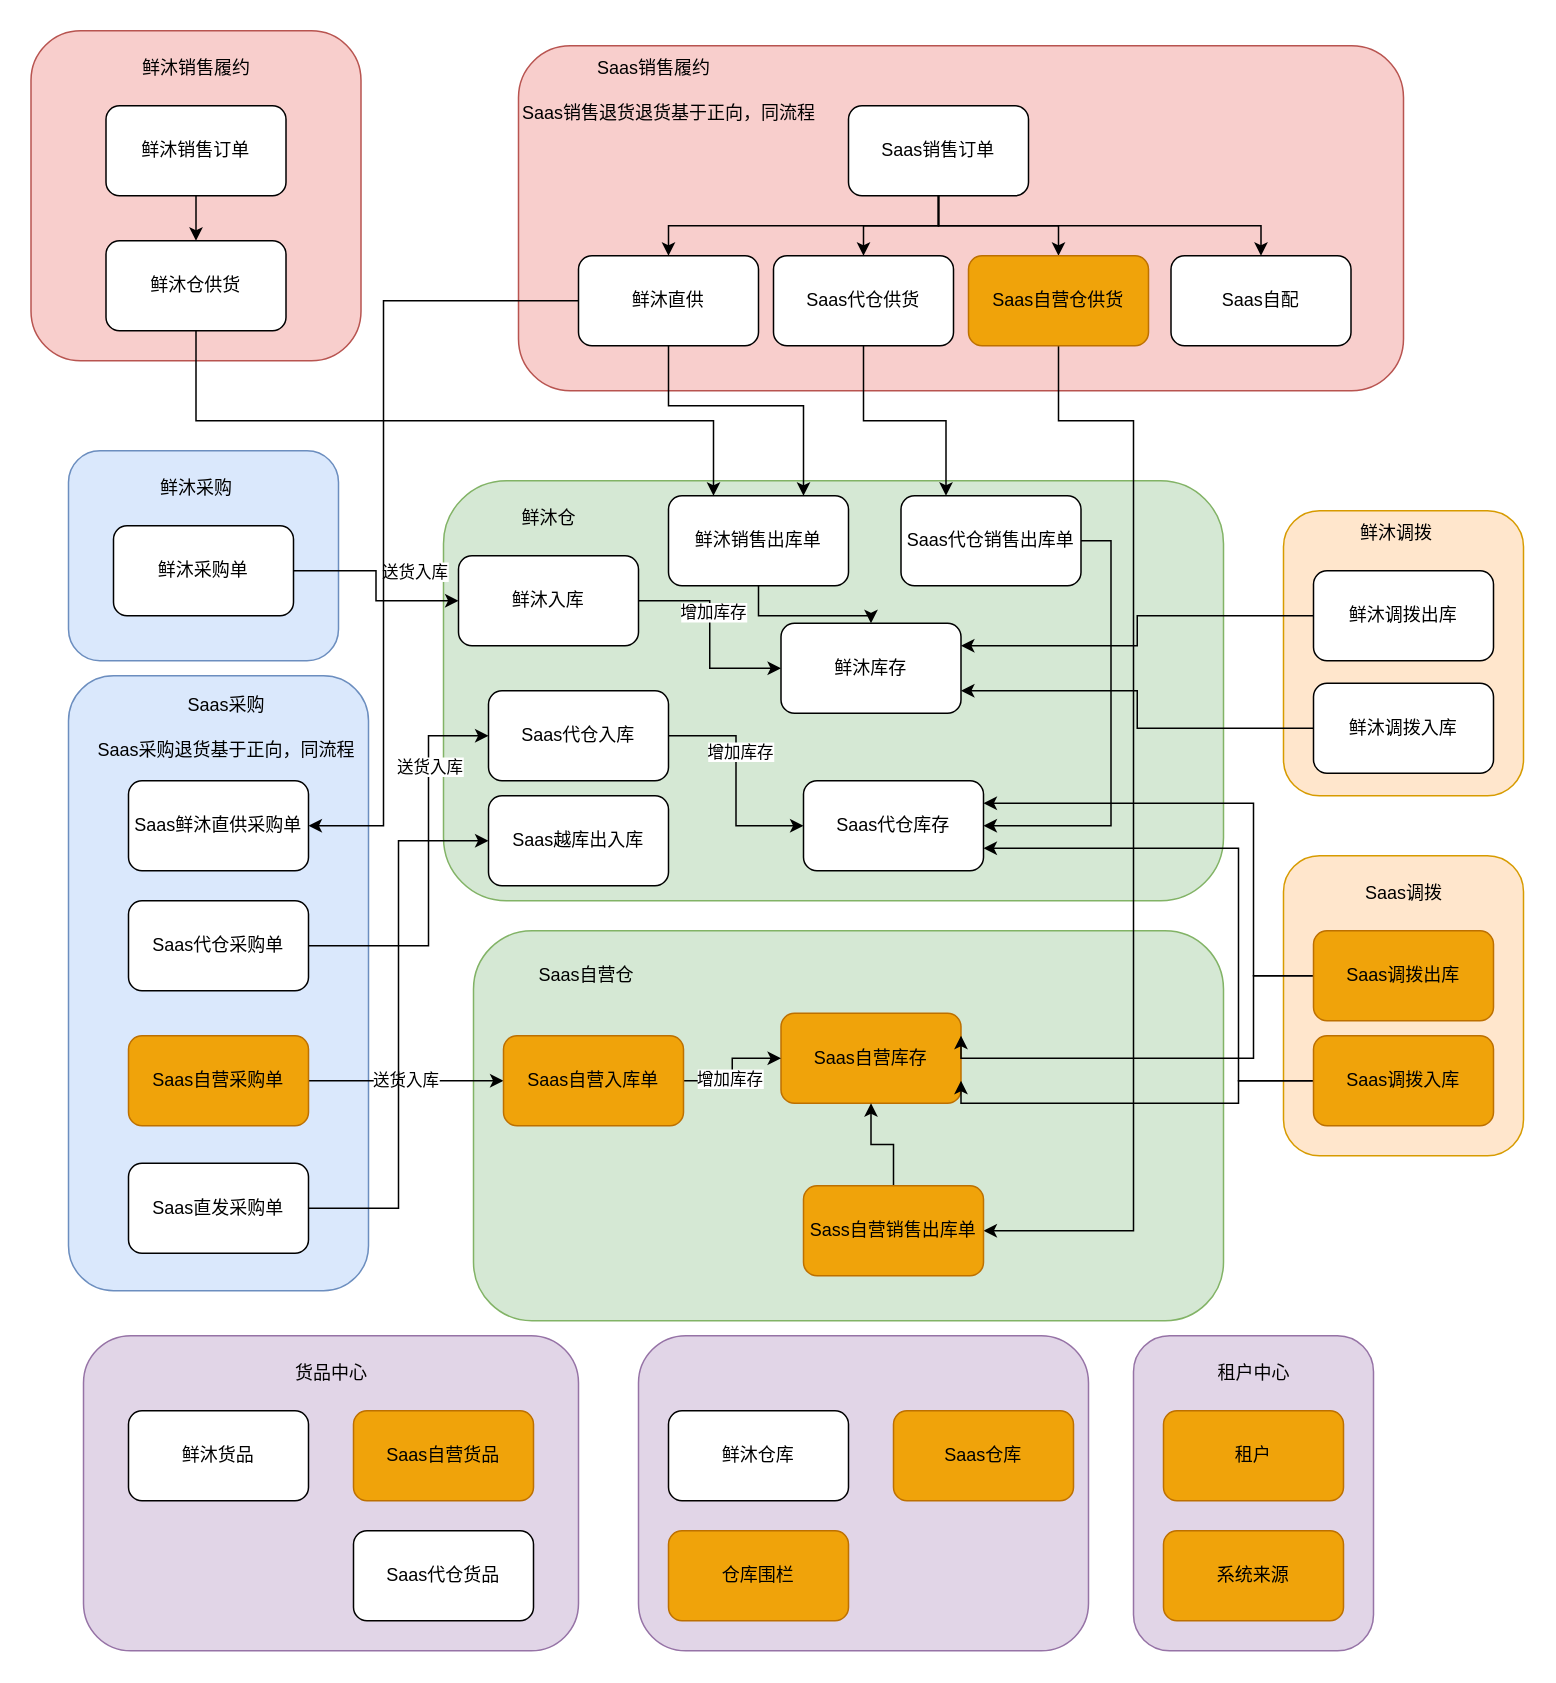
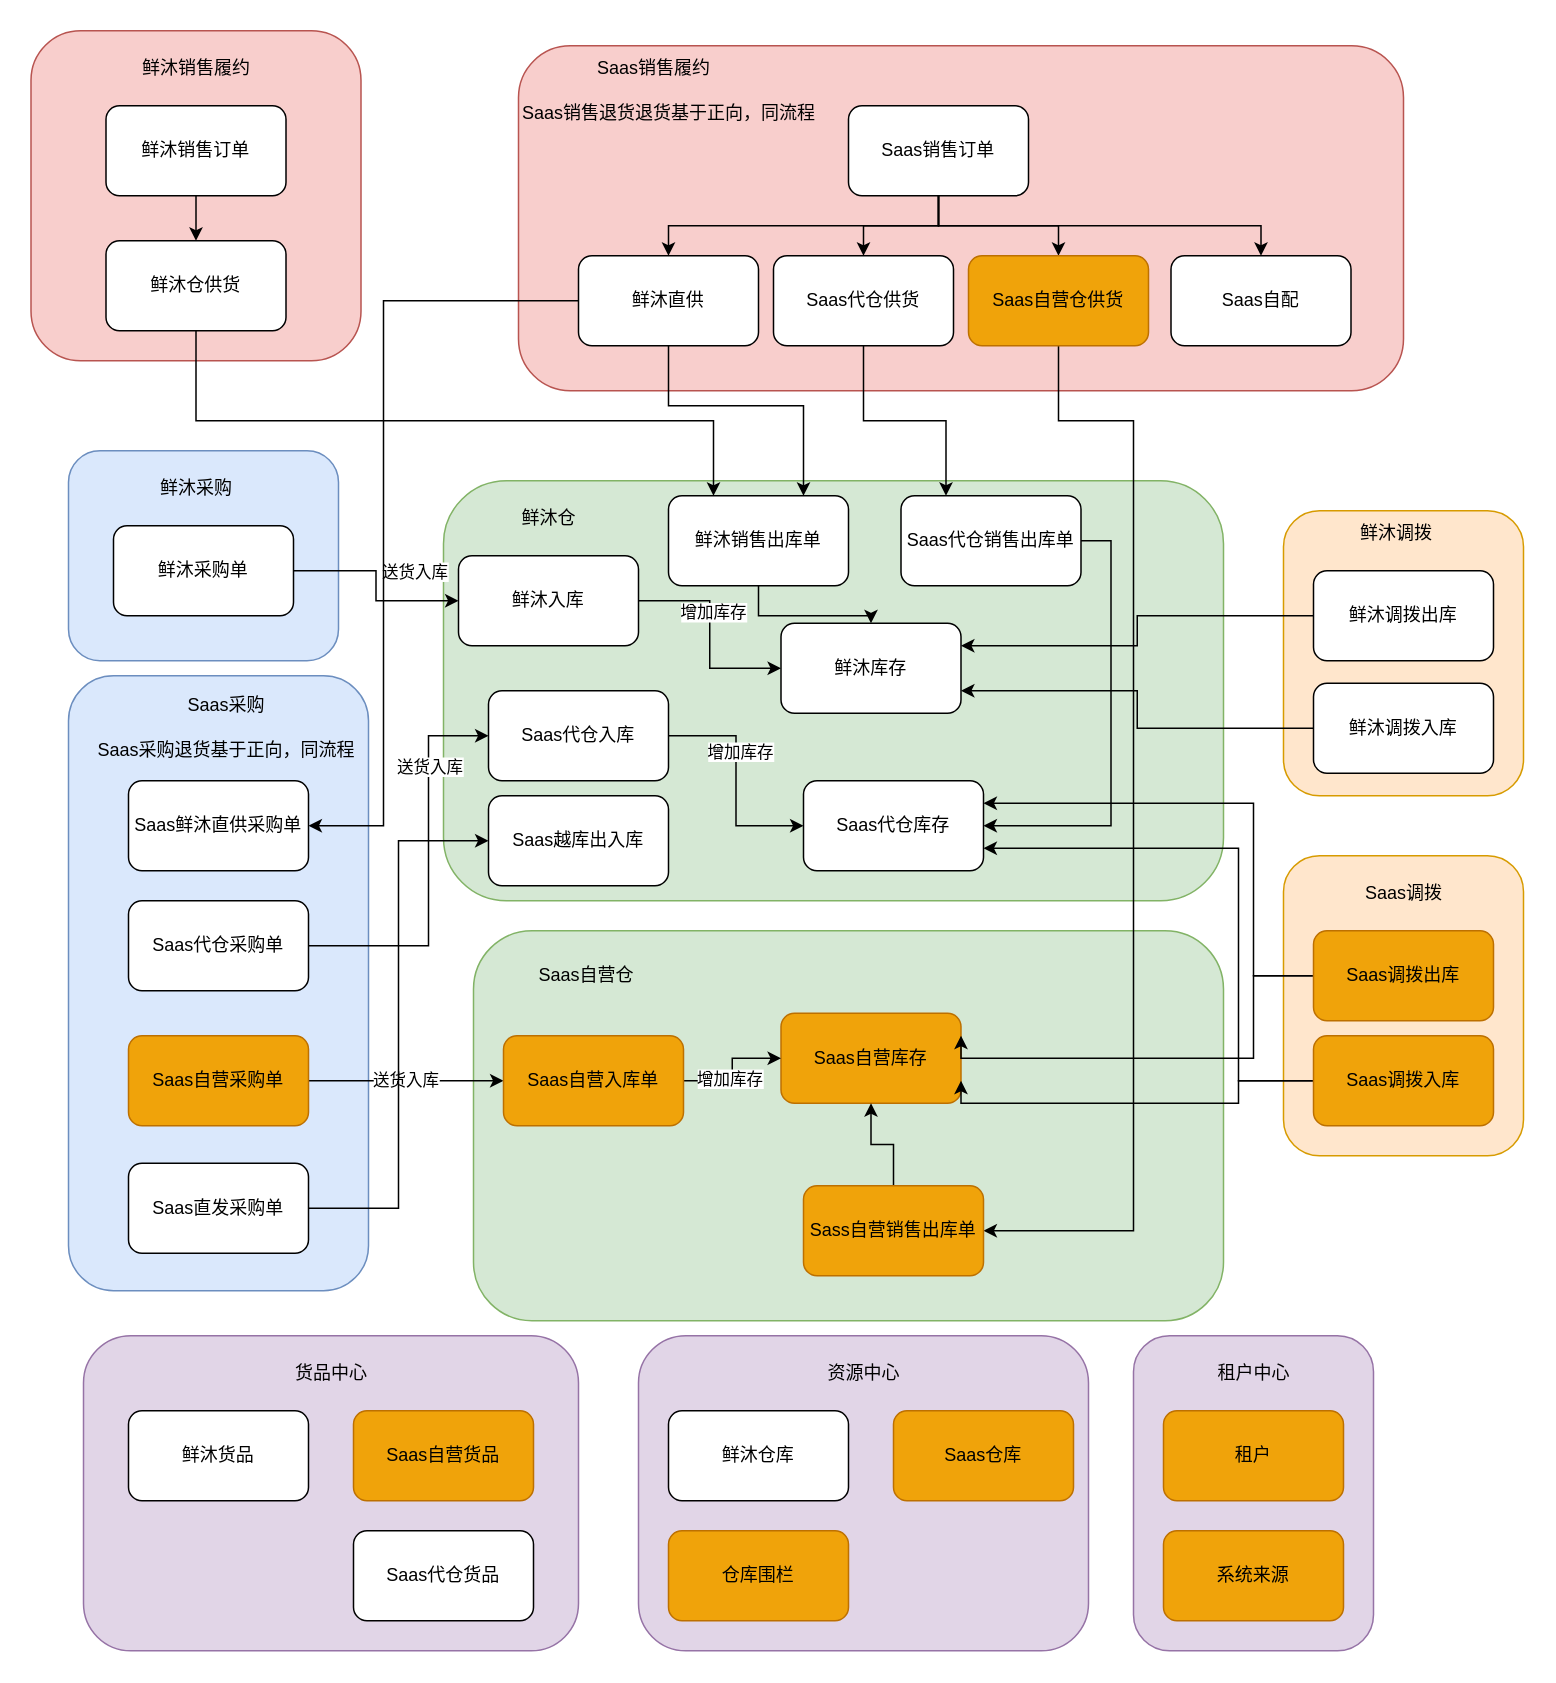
node "资源中心": added
